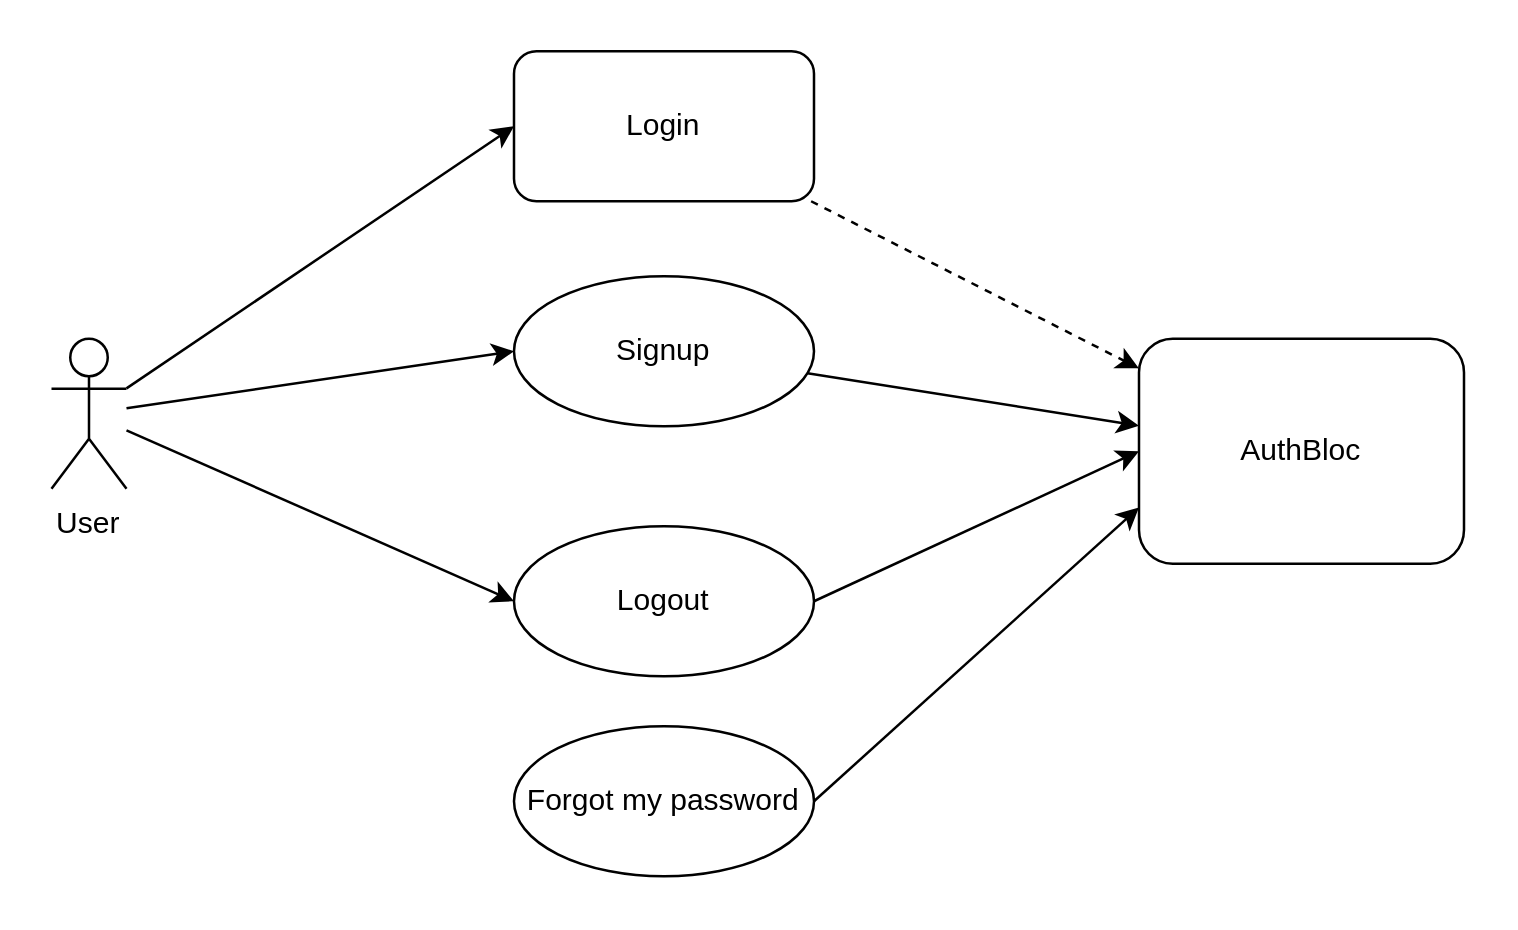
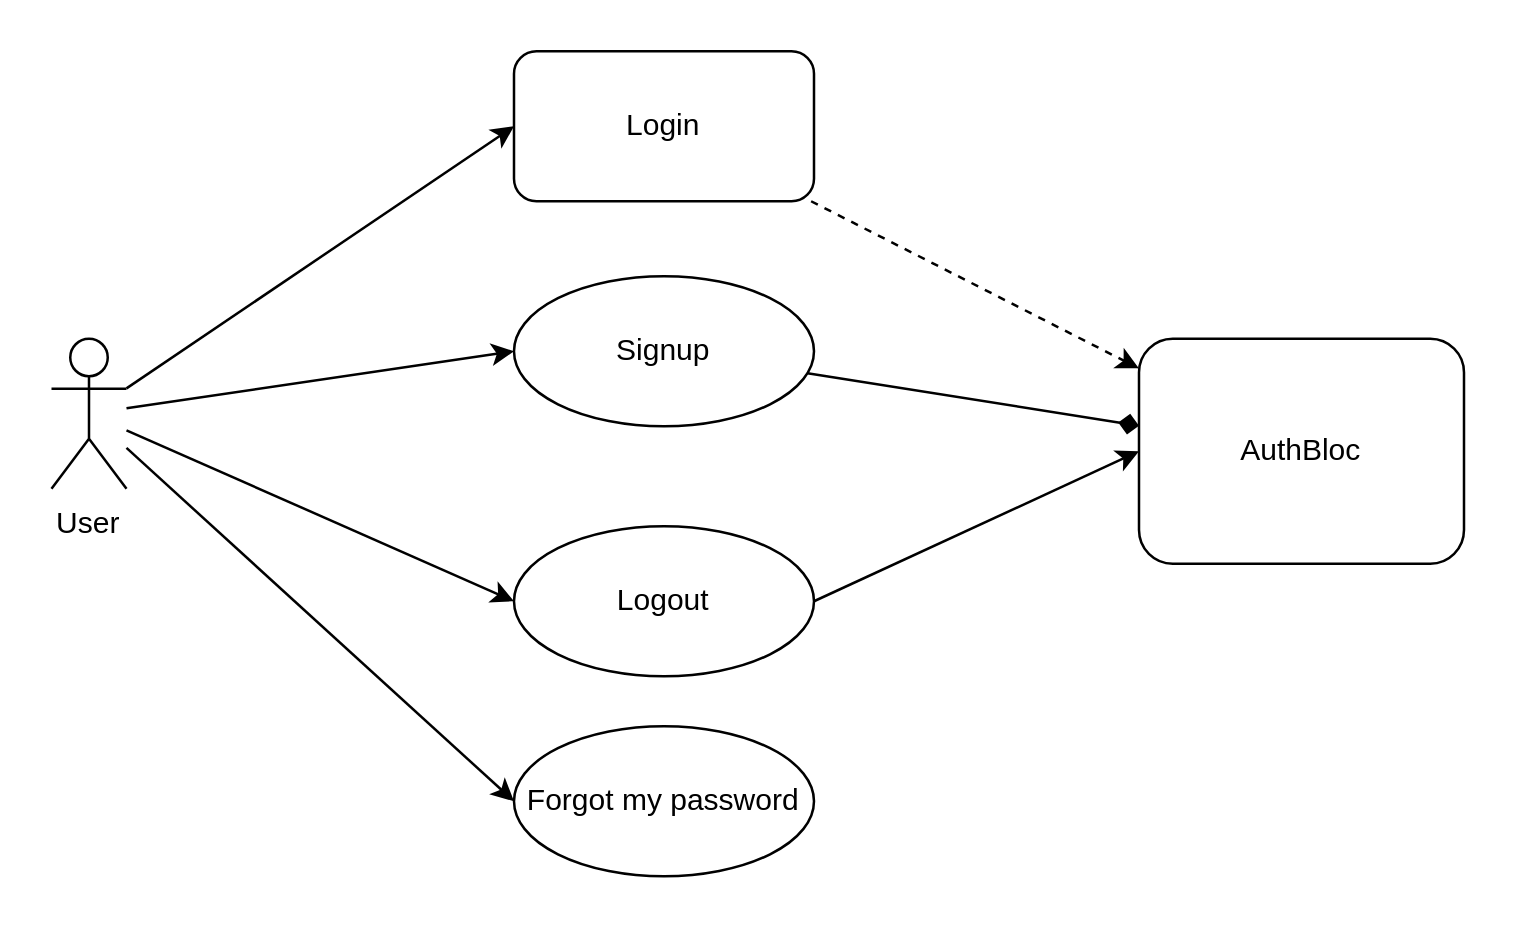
edge "Signup" -> "AuthBloc": arrowhead classic -> diamond
edge "User" -> "Forgot my password": added
edge "Forgot my password" -> "AuthBloc": removed
